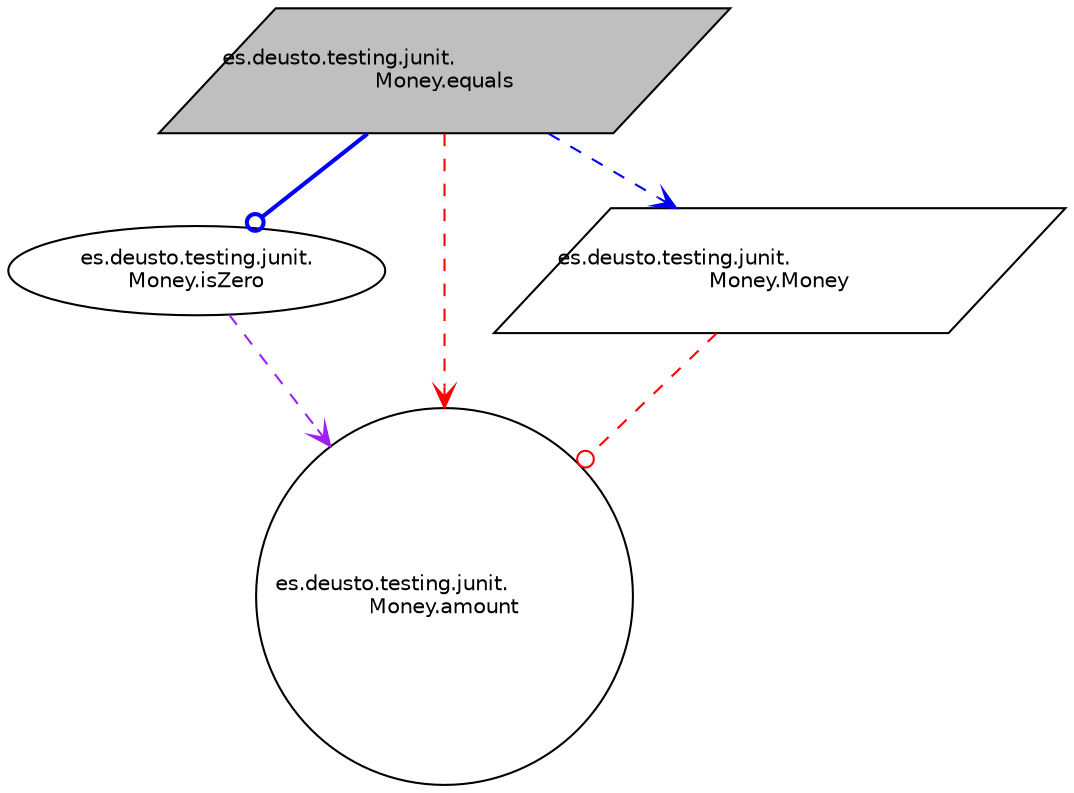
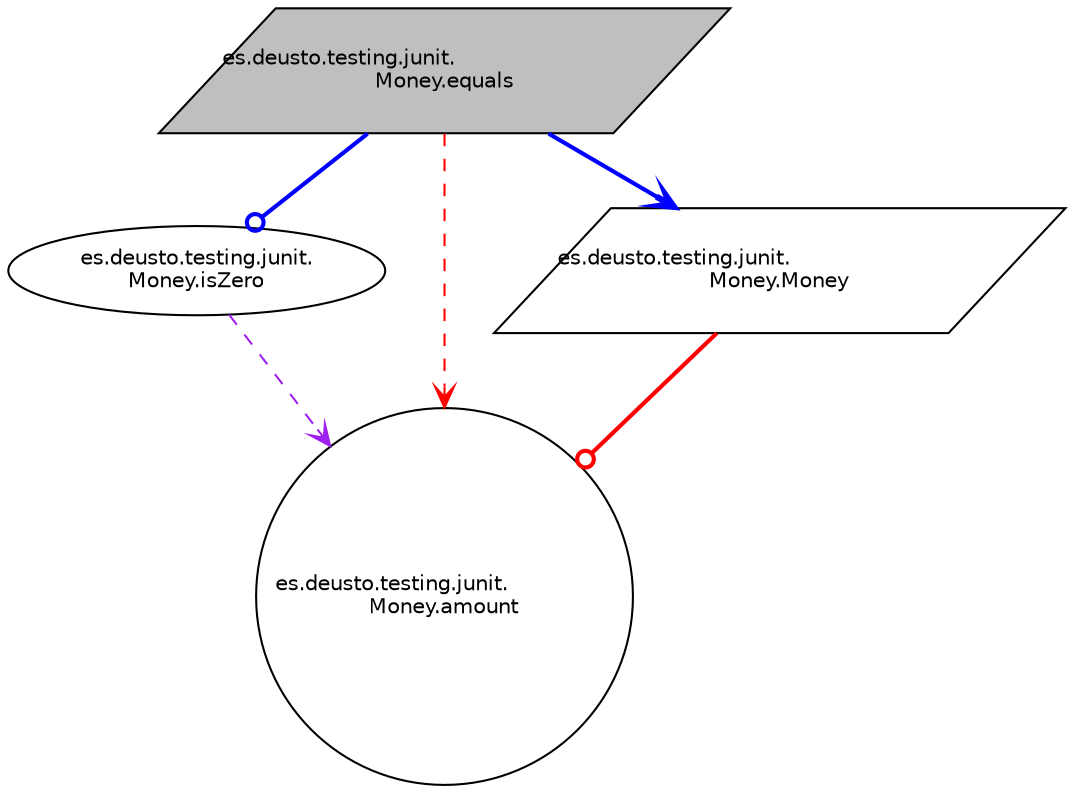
edge "es.deusto.testing.junit. Money.equals" -> "es.deusto.testing.junit. Money.Money": style dashed -> bold
edge "es.deusto.testing.junit. Money.Money" -> "es.deusto.testing.junit. Money.amount": style dashed -> bold
